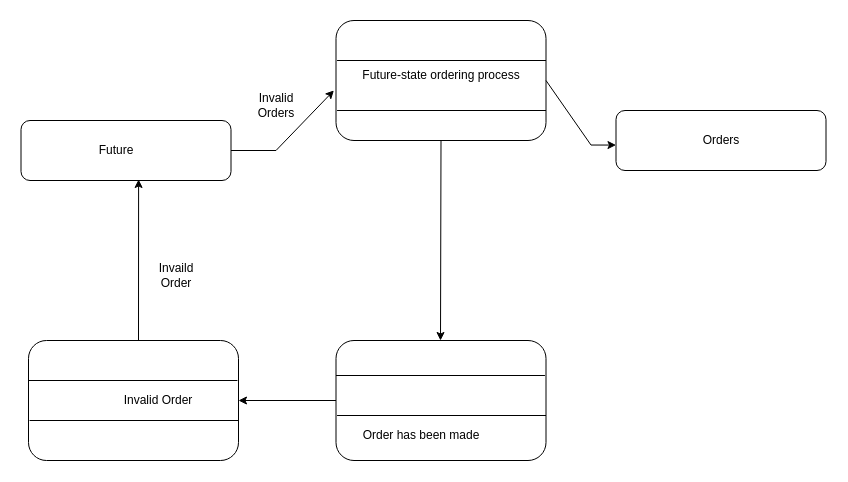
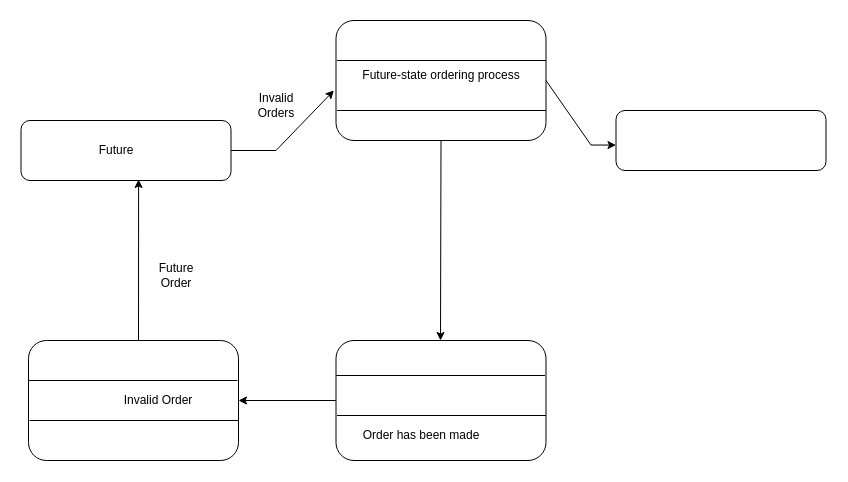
node "Orders": removed
node "Invaild Order": label "Invaild Order" -> "Future Order"
